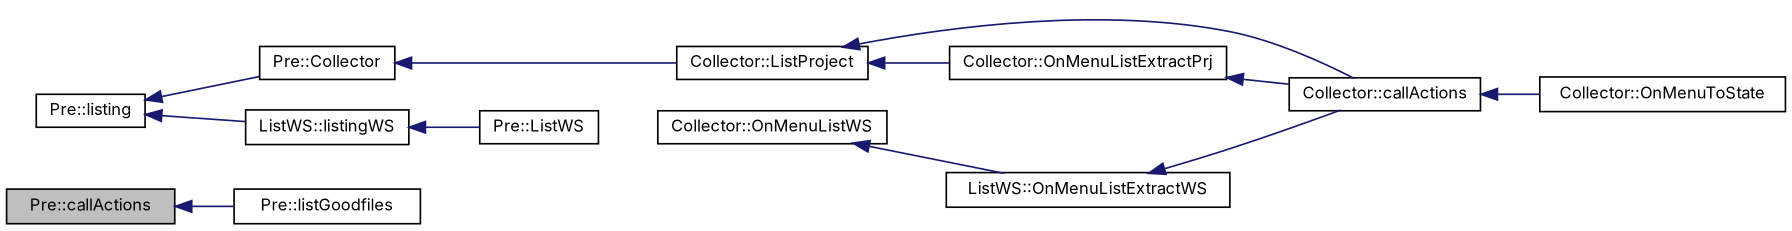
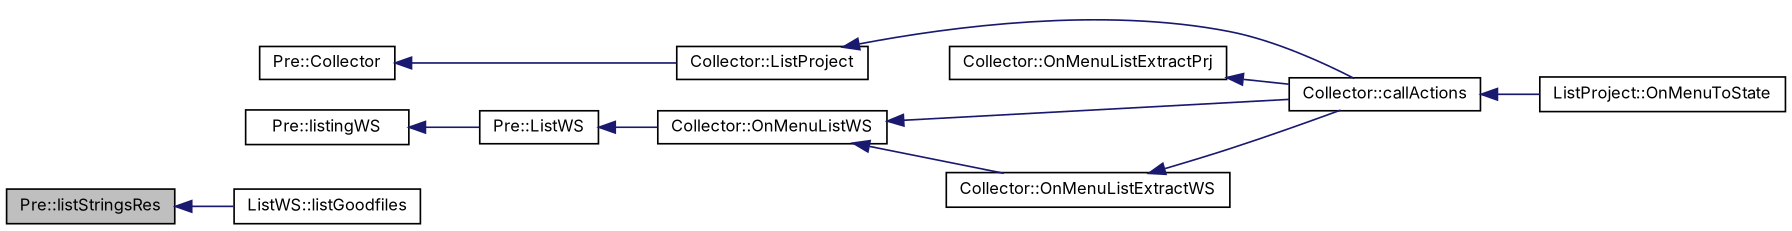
edge "Collector::OnMenuListExtractPrj" -> "Collector::ListProject": removed
node "Collector::OnMenuToState": label "Collector::OnMenuToState" -> "ListProject::OnMenuToState"
edge "Collector::callActions" -> "Collector::OnMenuListWS": added
node "Pre::listing": removed
node "ListWS::listingWS": label "ListWS::listingWS" -> "Pre::listingWS"
edge "Collector::OnMenuListWS" -> "Pre::ListWS": added
node "ListWS::OnMenuListExtractWS": label "ListWS::OnMenuListExtractWS" -> "Collector::OnMenuListExtractWS"
node "Pre::callActions": label "Pre::callActions" -> "Pre::listStringsRes"
node "Pre::listGoodfiles": label "Pre::listGoodfiles" -> "ListWS::listGoodfiles"
